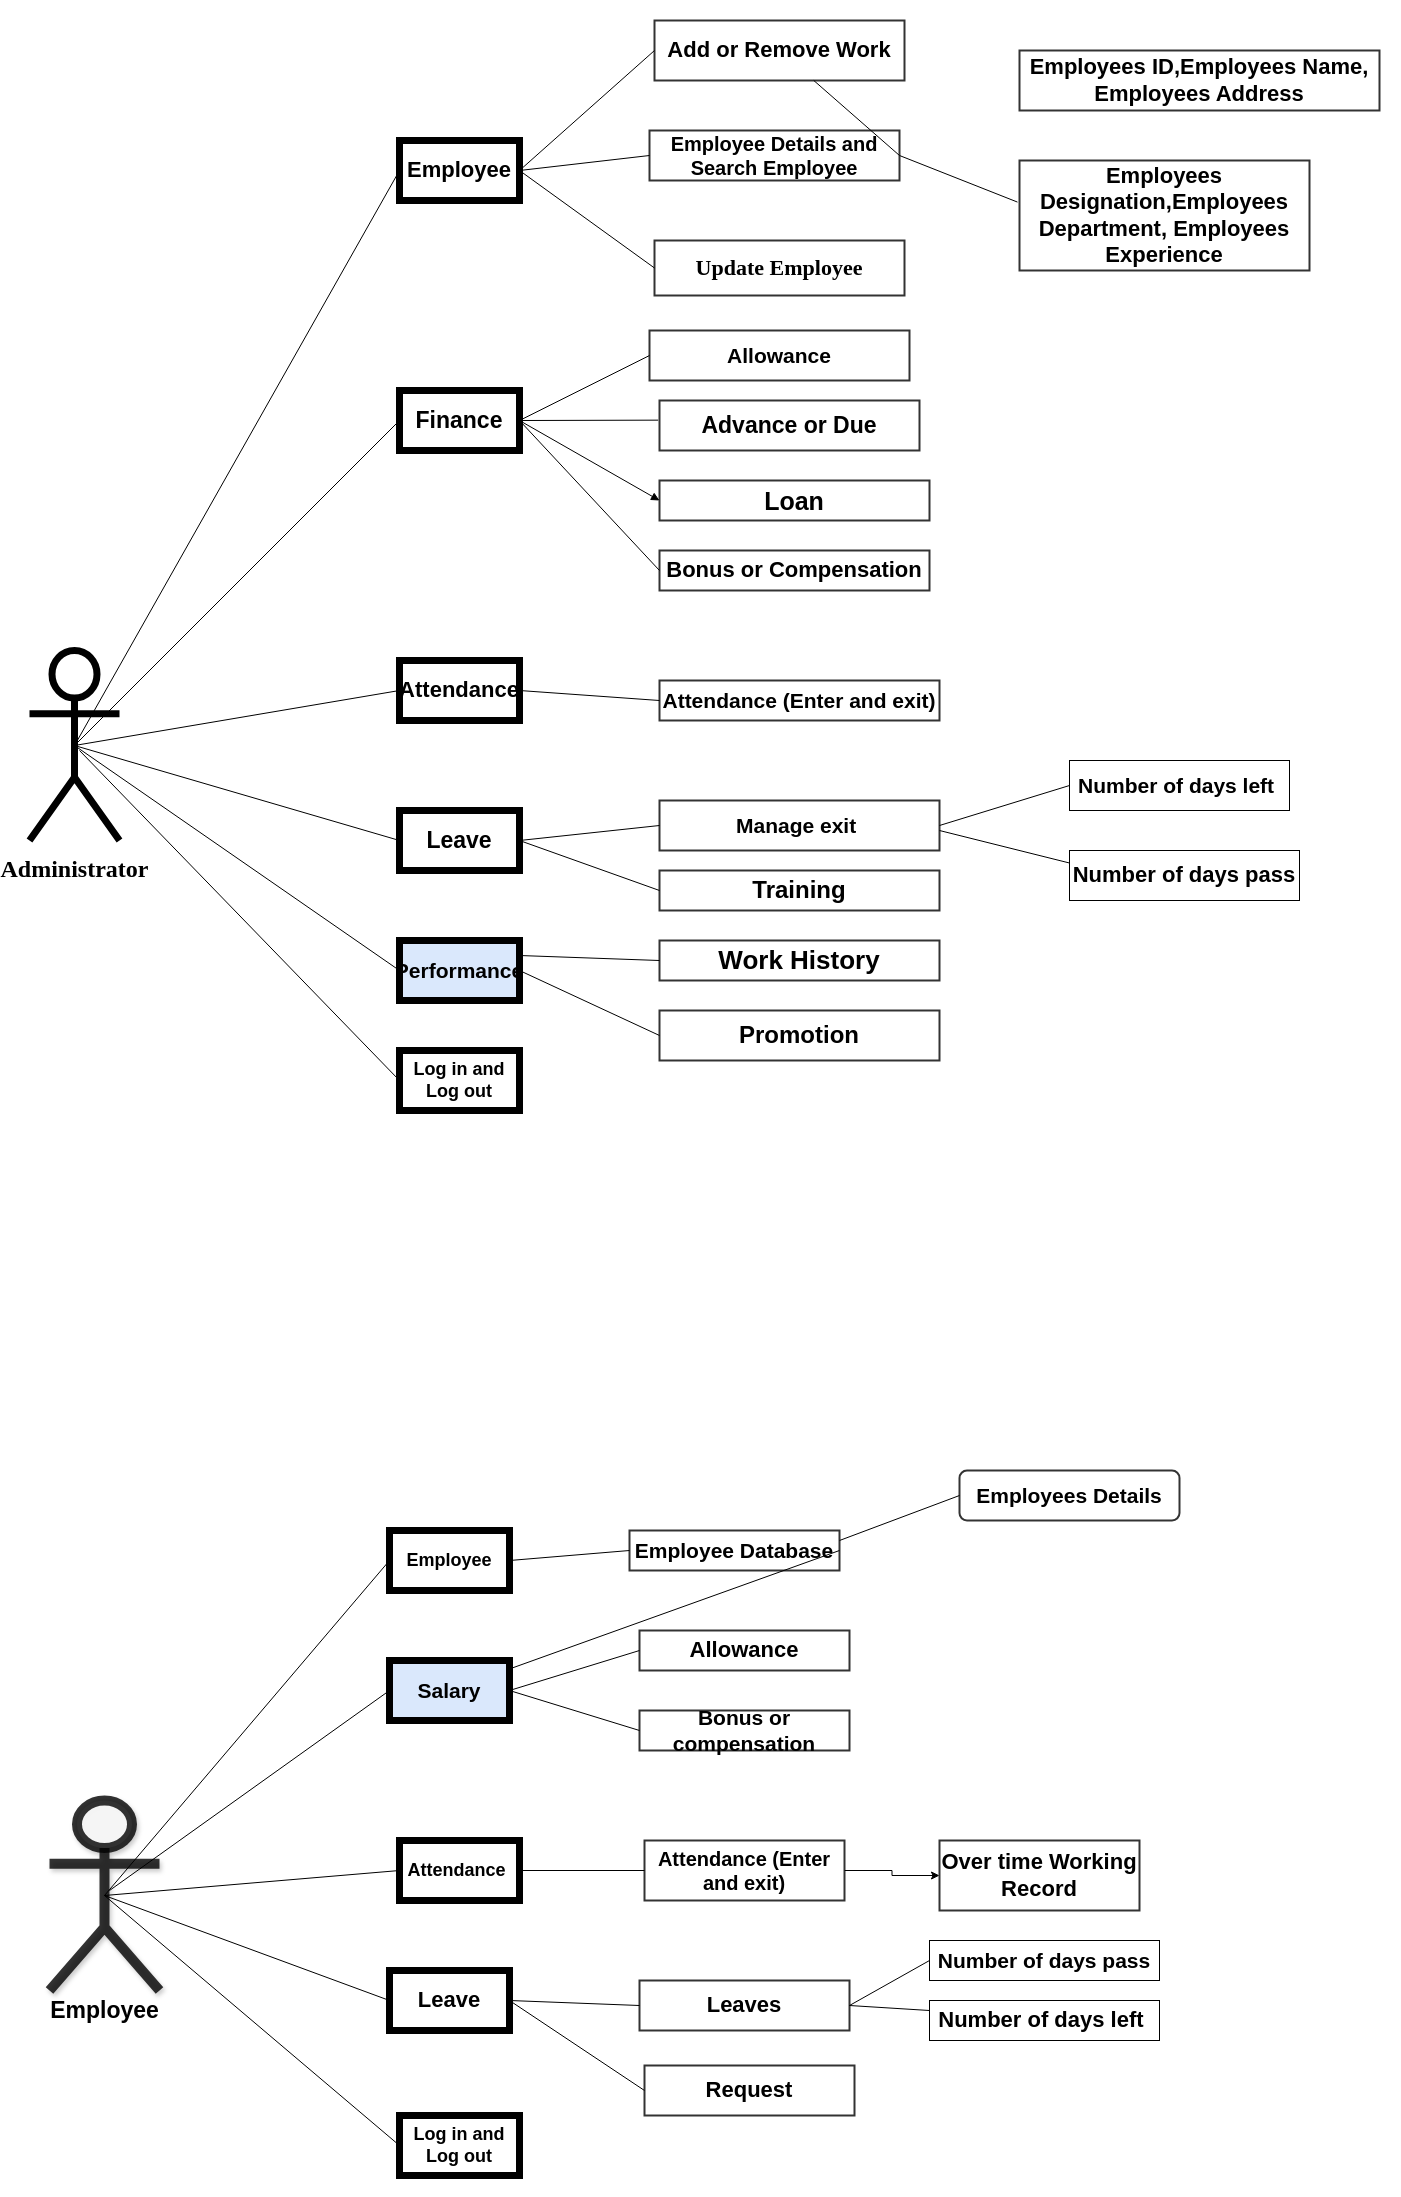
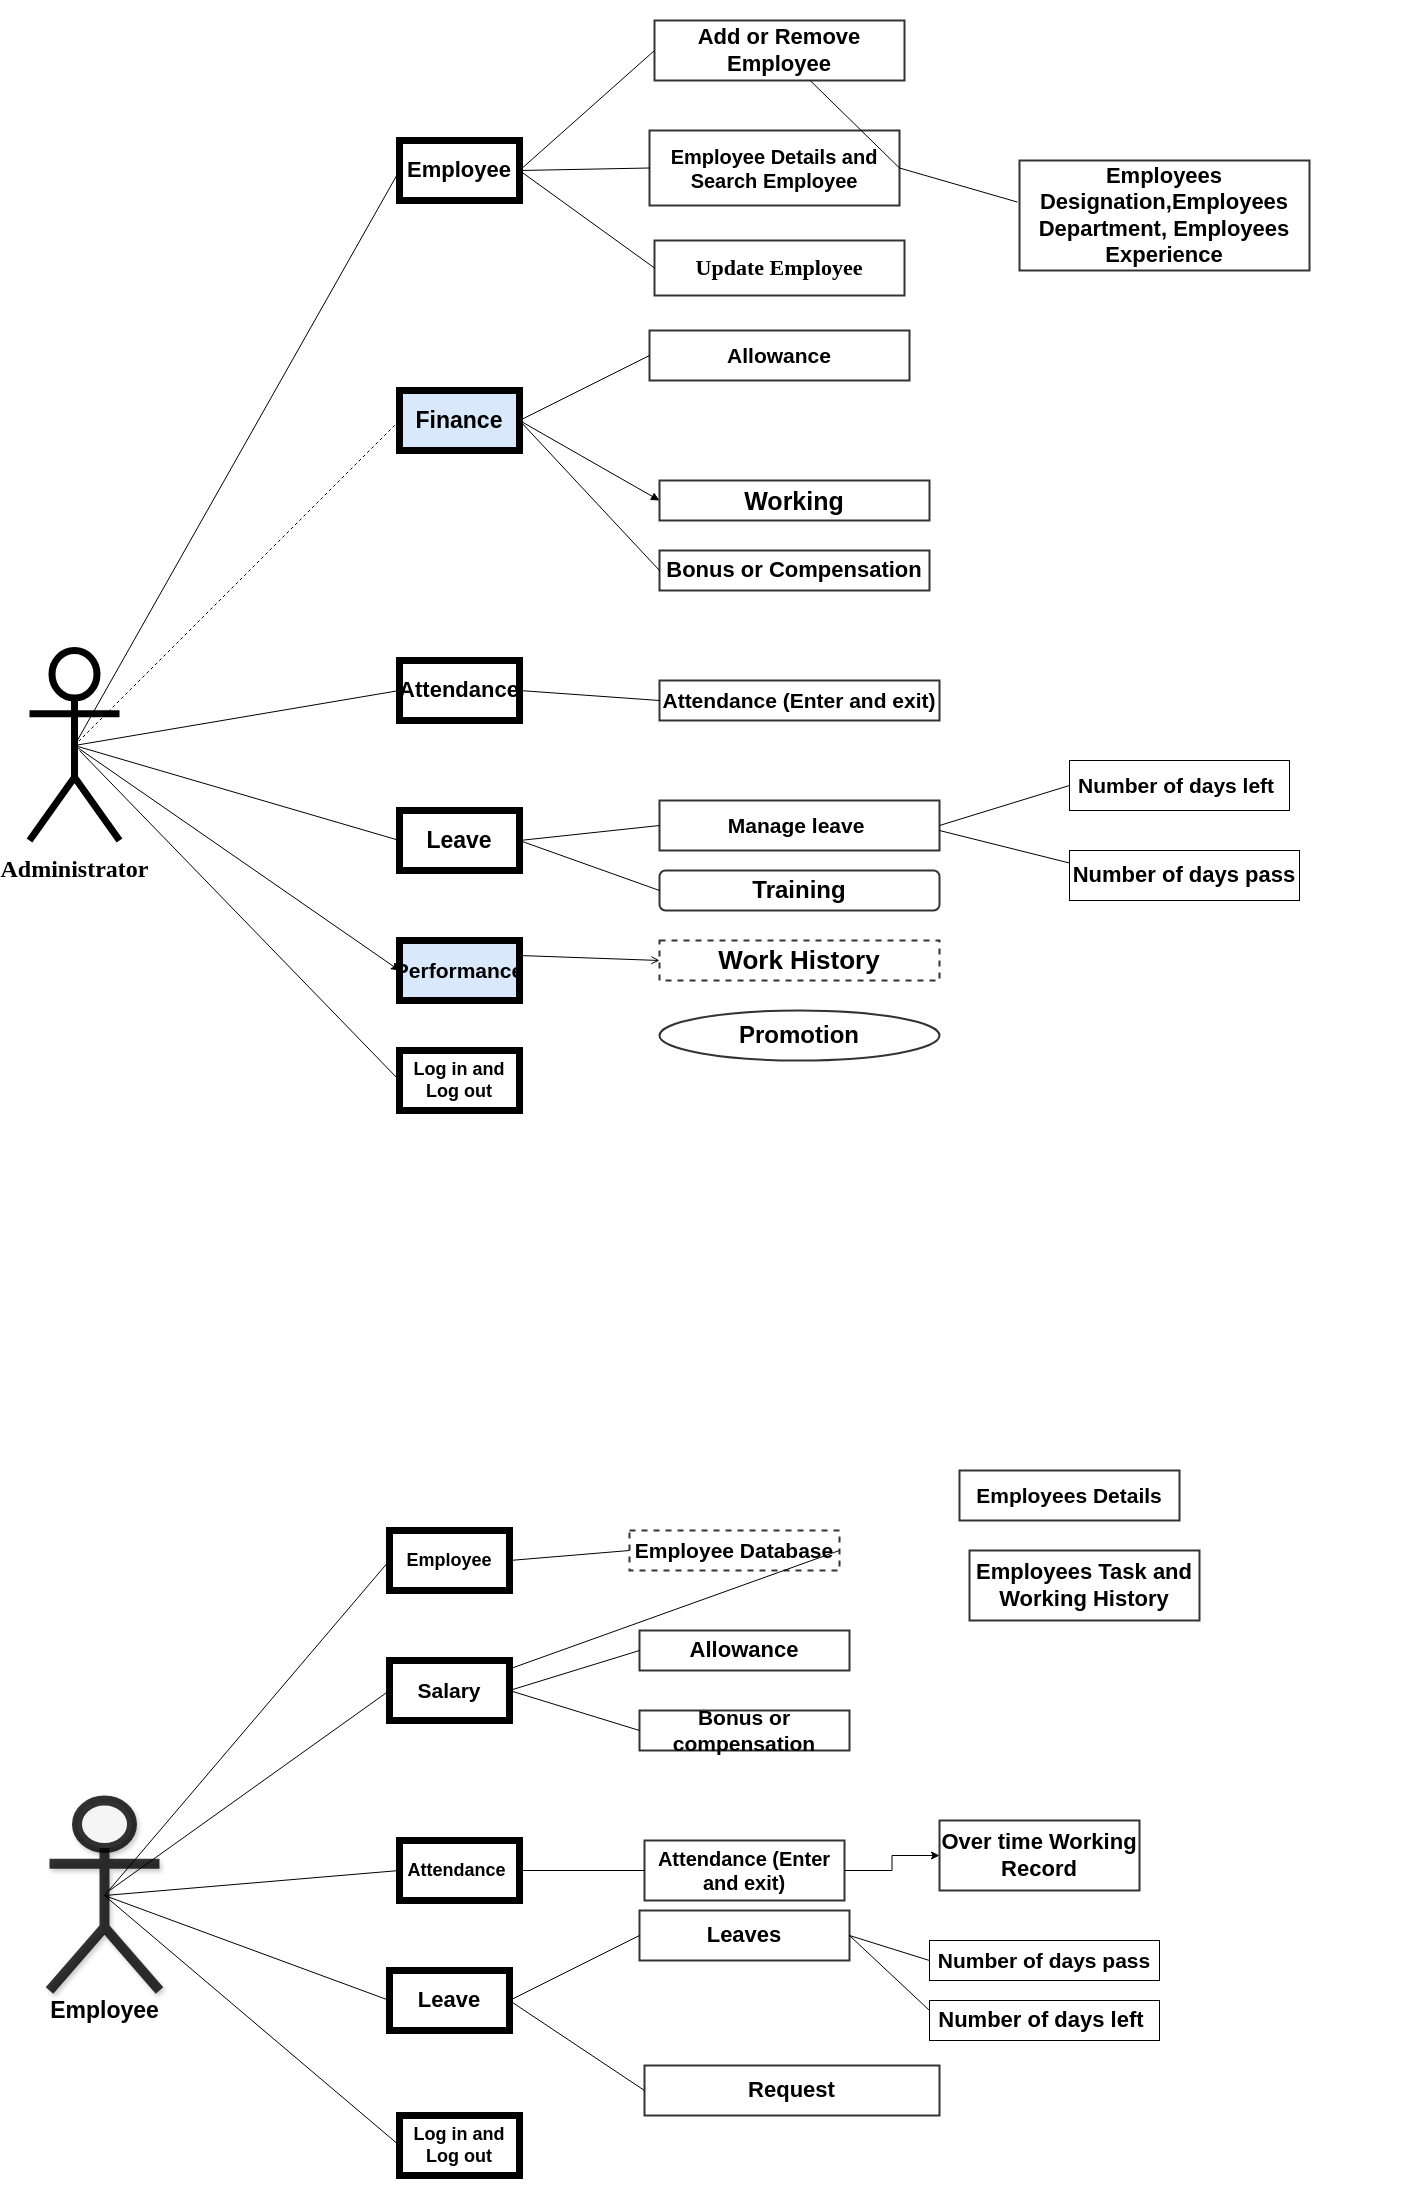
node "Add or Remove Work": label "Add or Remove Work" -> "Add or Remove Employee"
node "Employees ID,Employees Name, Employees Address": removed
node "Employee Details and Search Employee": size 250x50 -> 250x75
edge "Finance" -- "Advance or Due": removed
node "Finance": fillcolor #ffffff -> #dae8fc
node "Advance or Due": removed
node "Loan": label "Loan" -> "Working"
edge "Finance" -- "Administrator": style solid -> dashed
node "Manage exit": label "Manage exit" -> "Manage leave"
node "Training": shape rectangle -> rounded rectangle
edge "Work History" -- "Performance": arrowhead none -> open
node "Work History": style solid -> dashed
edge "Administrator" -- "Performance": arrowhead none -> classic
edge "Performance" -- "Promotion": removed
node "Promotion": shape rectangle -> ellipse
node "Employees Details": shape rounded rectangle -> rectangle
edge "Employees Details" -- "Employee Database": removed
node "Employee Database": style solid -> dashed
node "Employees Task and Working History": added
node "Salary": fillcolor #dae8fc -> #ffffff
node "Over time Working Record": moved (1040, 1876) -> (1040, 1856)
node "Leaves": moved (745, 2006) -> (745, 1936)
node "Request": size 210x50 -> 295x50
